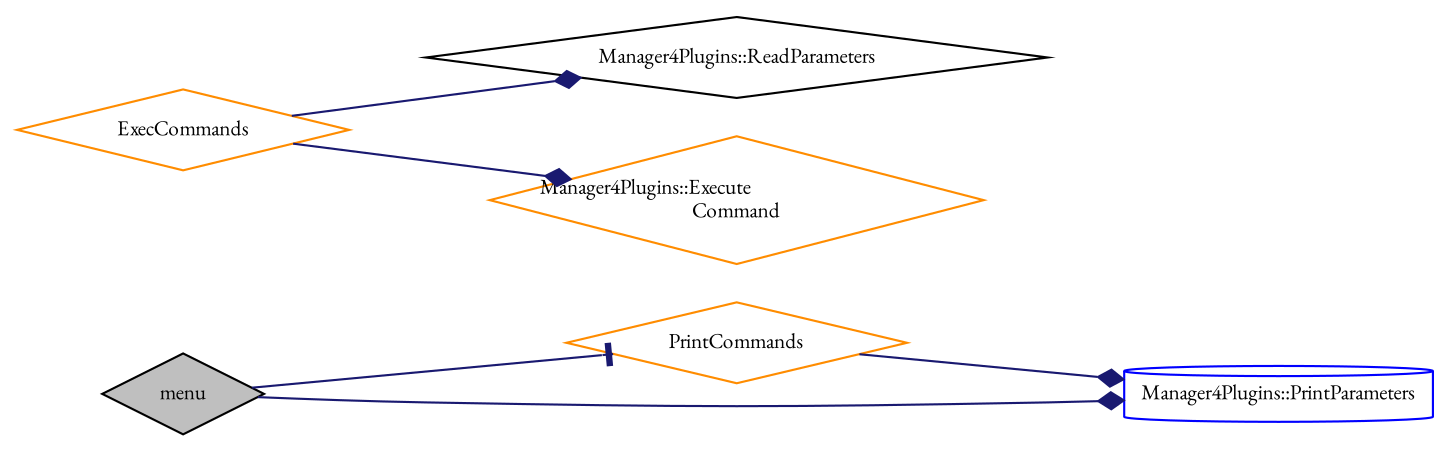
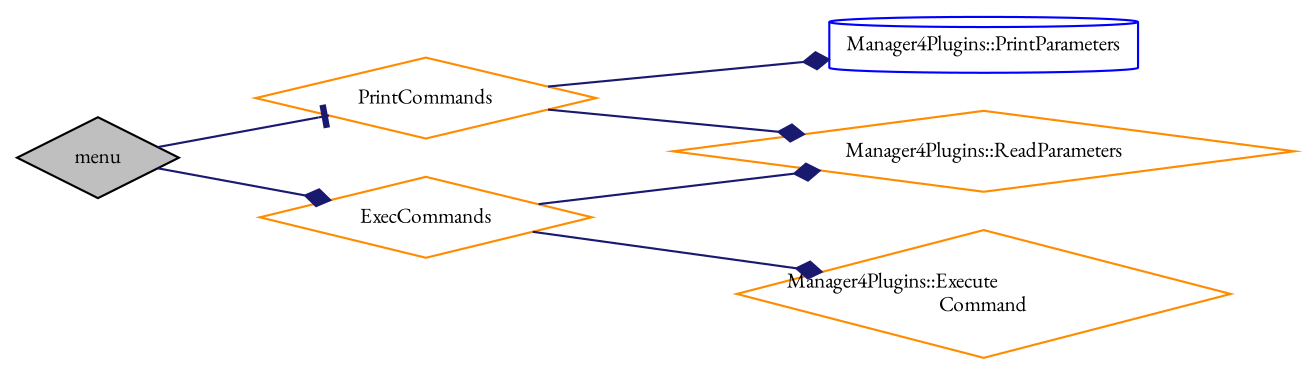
node "Manager4Plugins::ReadParameters": color black -> darkorange
edge "PrintCommands" -> "Manager4Plugins::ReadParameters": added
edge "menu" -> "Manager4Plugins::PrintParameters": now "menu" -> "ExecCommands"
